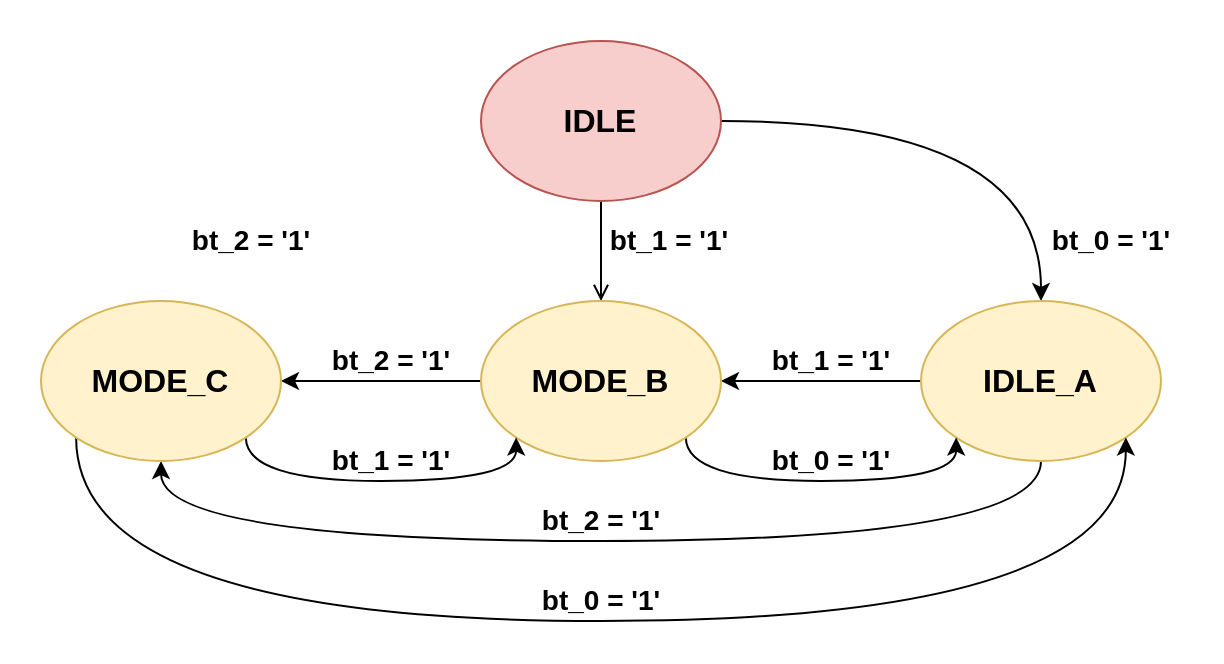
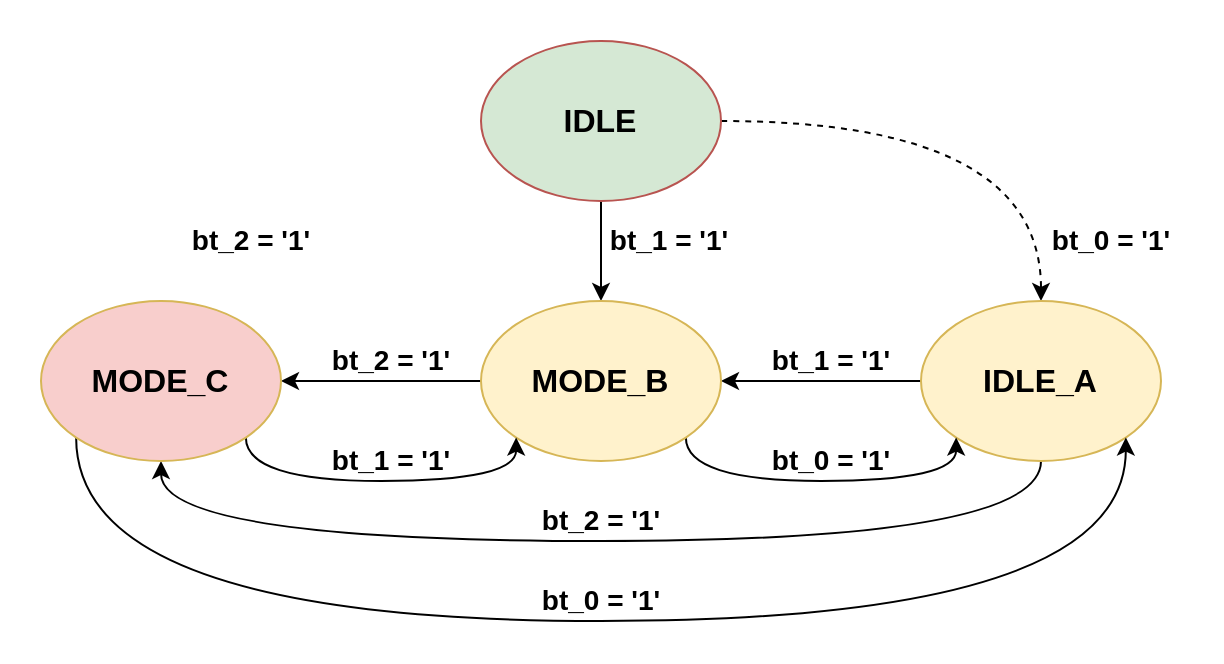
node "IDLE": fillcolor #f8cecc -> #d5e8d4
edge "IDLE" -> "IDLE_A": style solid -> dashed
edge "IDLE" -> "MODE_B": arrowhead open -> classic
node "MODE_C": fillcolor #fff2cc -> #f8cecc
